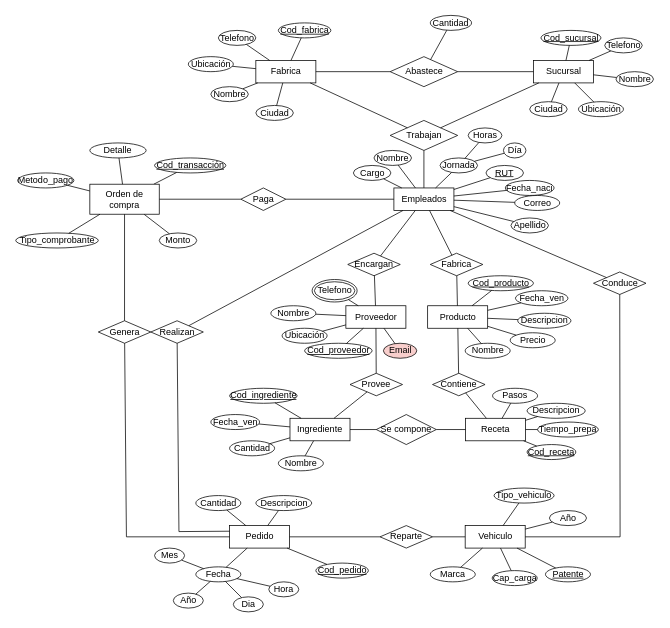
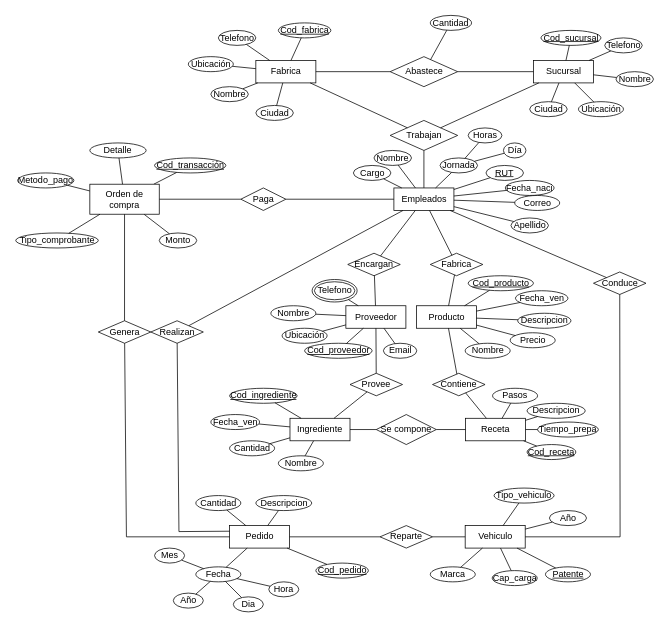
node "Producto": moved (458, 317) -> (446, 317)
node "Email": fillcolor #f8cecc -> #ffffff
